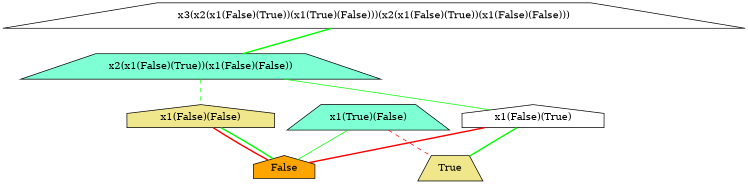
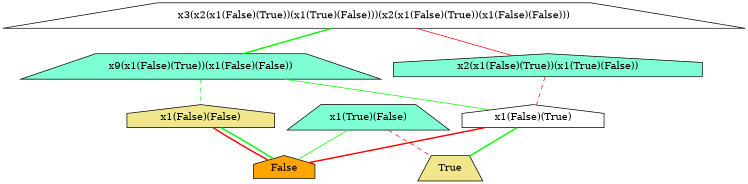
node "x2(x1(False)(True))(x1(False)(False))": label "x2(x1(False)(True))(x1(False)(False))" -> "x9(x1(False)(True))(x1(False)(False))"
node "x2(x1(False)(True))(x1(True)(False))": added
